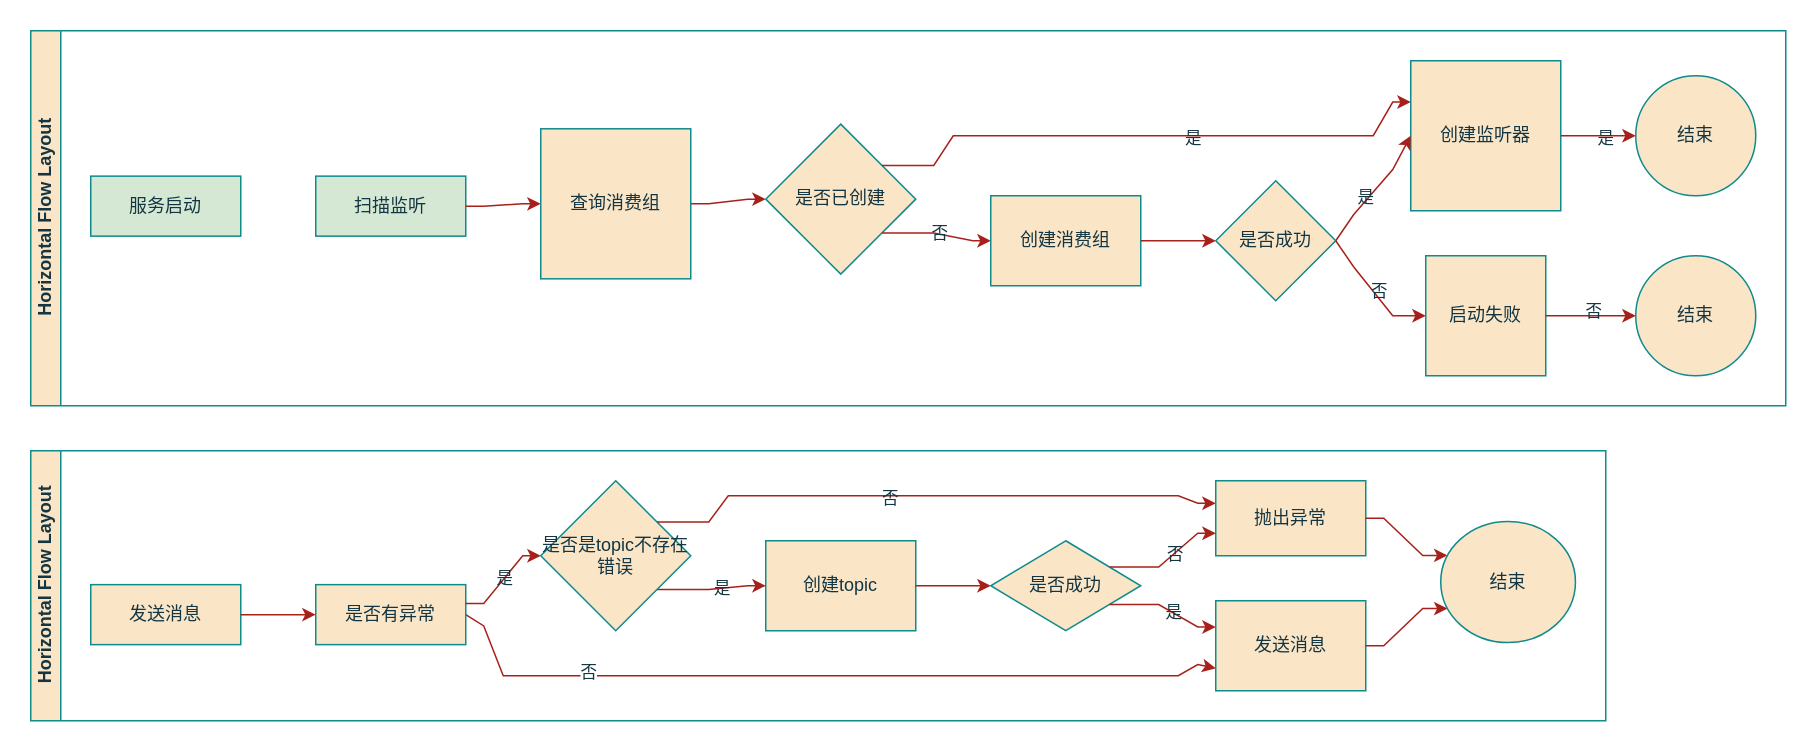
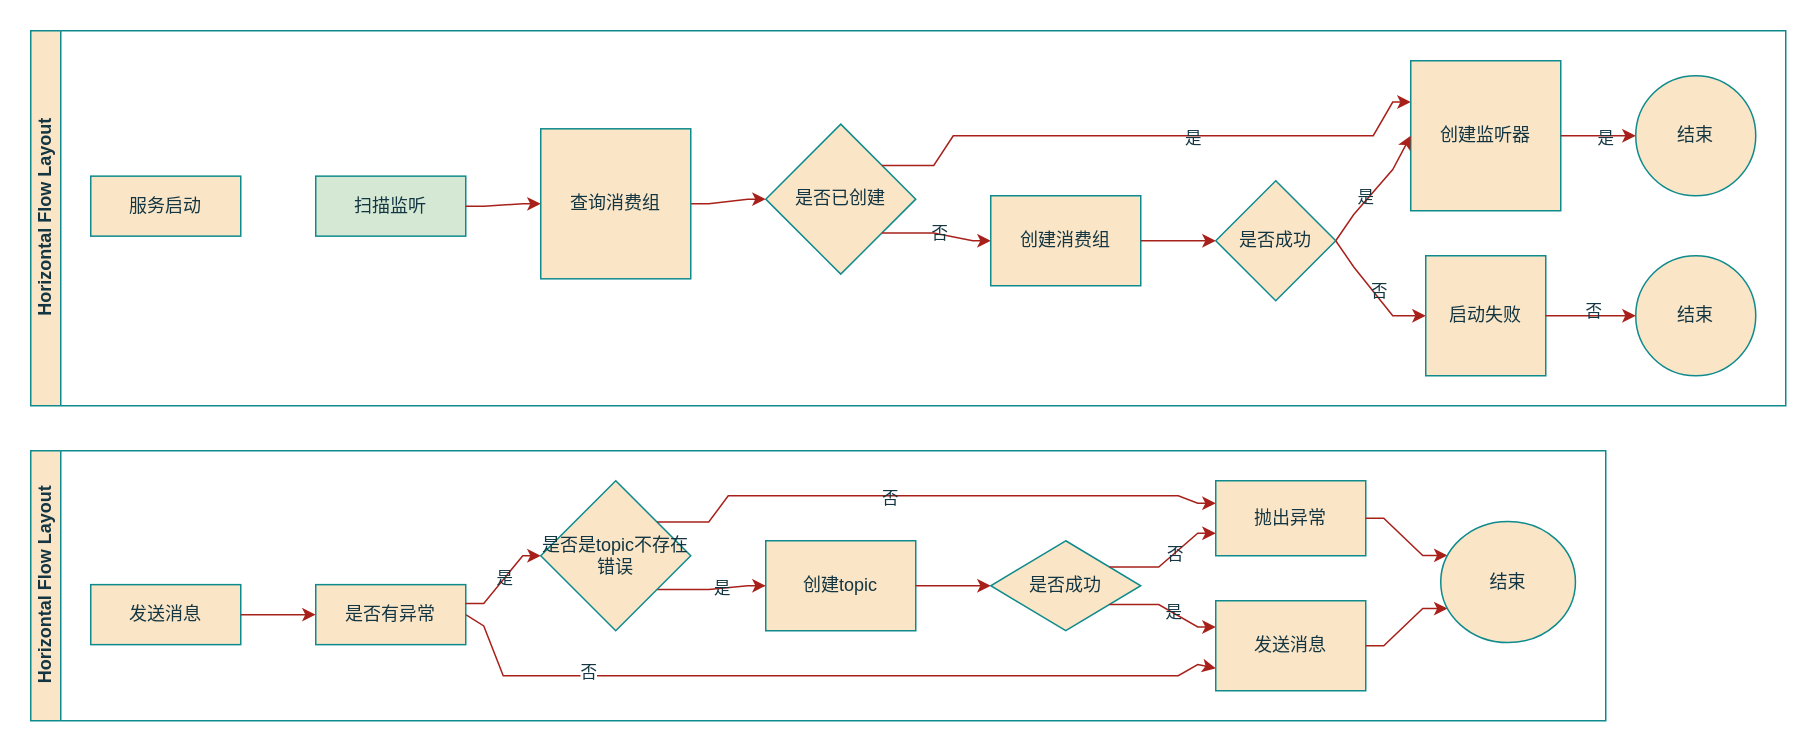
node "服务启动": fillcolor #d5e8d4 -> #fae5c7
